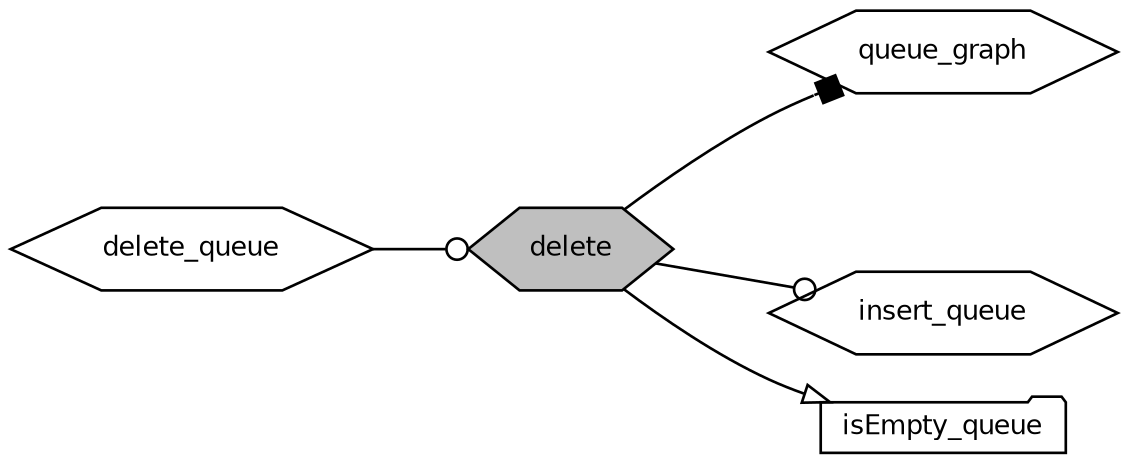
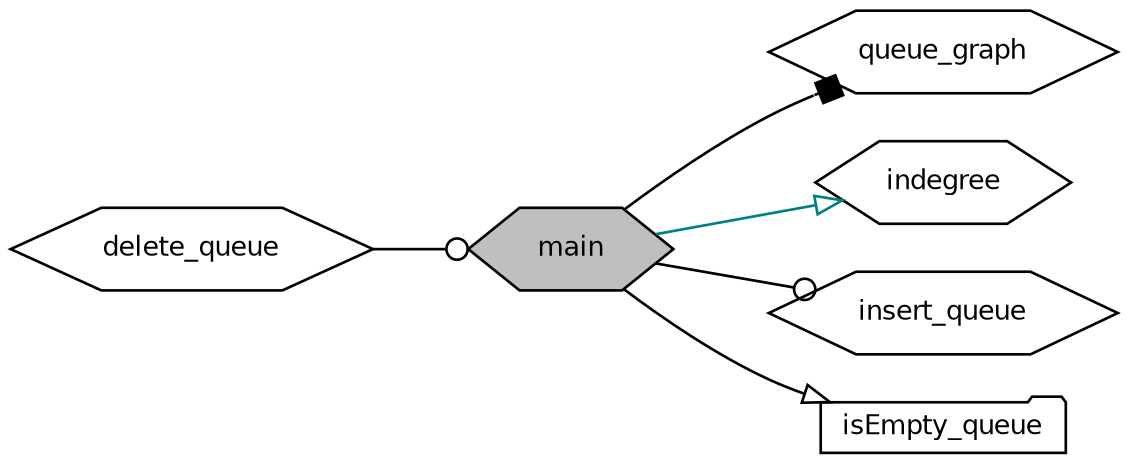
node "indegree": added
node "delete": label "delete" -> "main"
